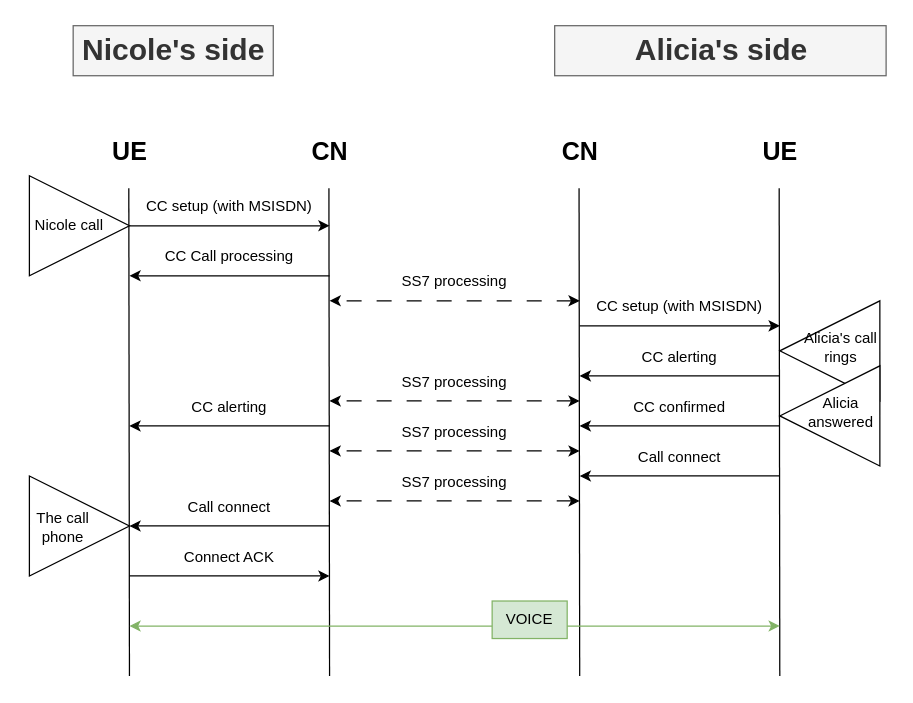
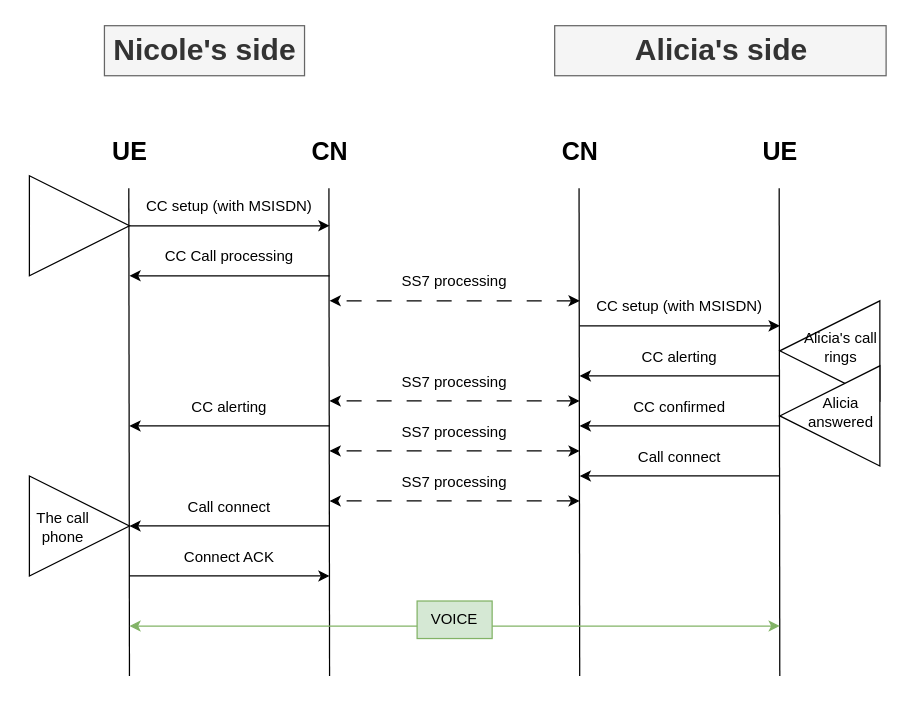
node "Nicole's side": moved (173, 51) -> (204, 51)
node "Nicole call": removed
node "VOICE": moved (529, 619) -> (454, 619)
